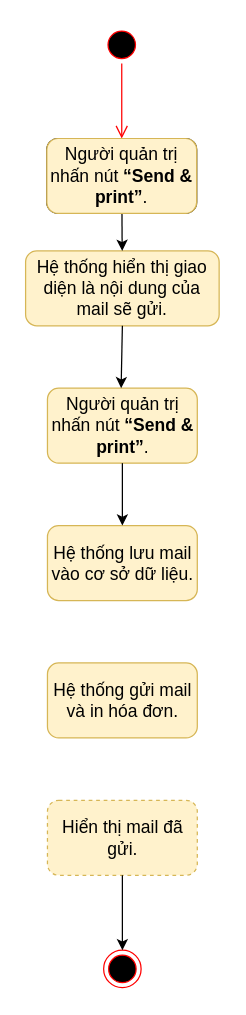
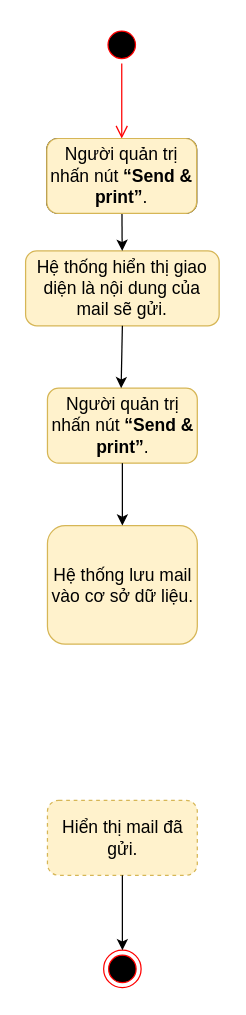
node "Hệ thống lưu mail vào cơ sở dữ liệu.": size 150x75 -> 150x119
node "Hệ thống gửi mail và in hóa đơn.": removed
